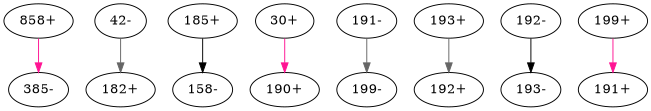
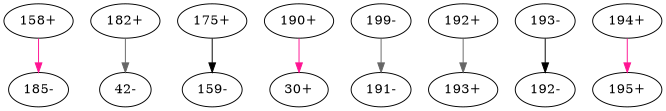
node "858+": label "858+" -> "158+"
node "185+": label "185+" -> "175+"
node "199+": label "199+" -> "194+"
edge "42-" -> "182+": reversed
edge "30+" -> "190+": reversed
edge "191-" -> "199-": reversed
edge "193+" -> "192+": reversed
edge "192-" -> "193-": reversed
node "385-": label "385-" -> "185-"
node "158-": label "158-" -> "159-"
node "191+": label "191+" -> "195+"
